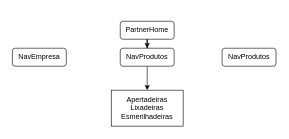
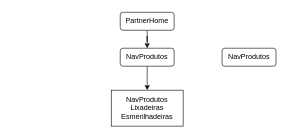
node "PartnerHome": moved (147, 30) -> (147, 21)
node "NavEmpresa": removed
node "Apertadeiras Lixadeiras Esmerilhadeiras": label "Apertadeiras Lixadeiras Esmerilhadeiras" -> "NavProdutos Lixadeiras Esmerilhadeiras"
